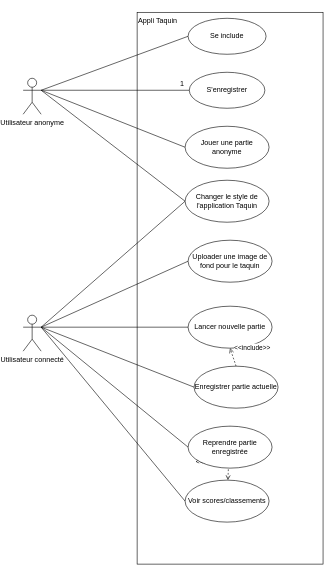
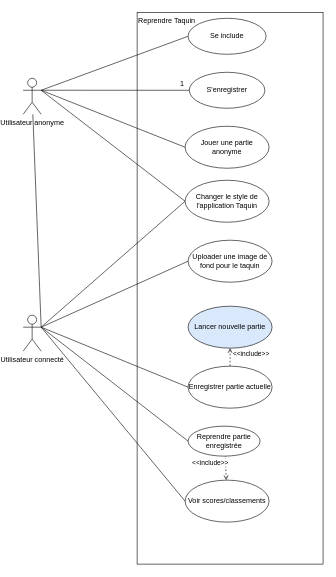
node "Appli Taquin": label "Appli Taquin" -> "Reprendre Taquin"
edge "Lancer nouvelle partie" -- "Utilisateur connecté": now "Utilisateur anonyme" -- "Utilisateur connecté"
node "Lancer nouvelle partie": fillcolor #ffffff -> #dae8fc
node "Enregistrer partie actuelle": moved (236, 387) -> (230, 387)
node "Reprendre partie enregistrée": size 84x42 -> 72x30
